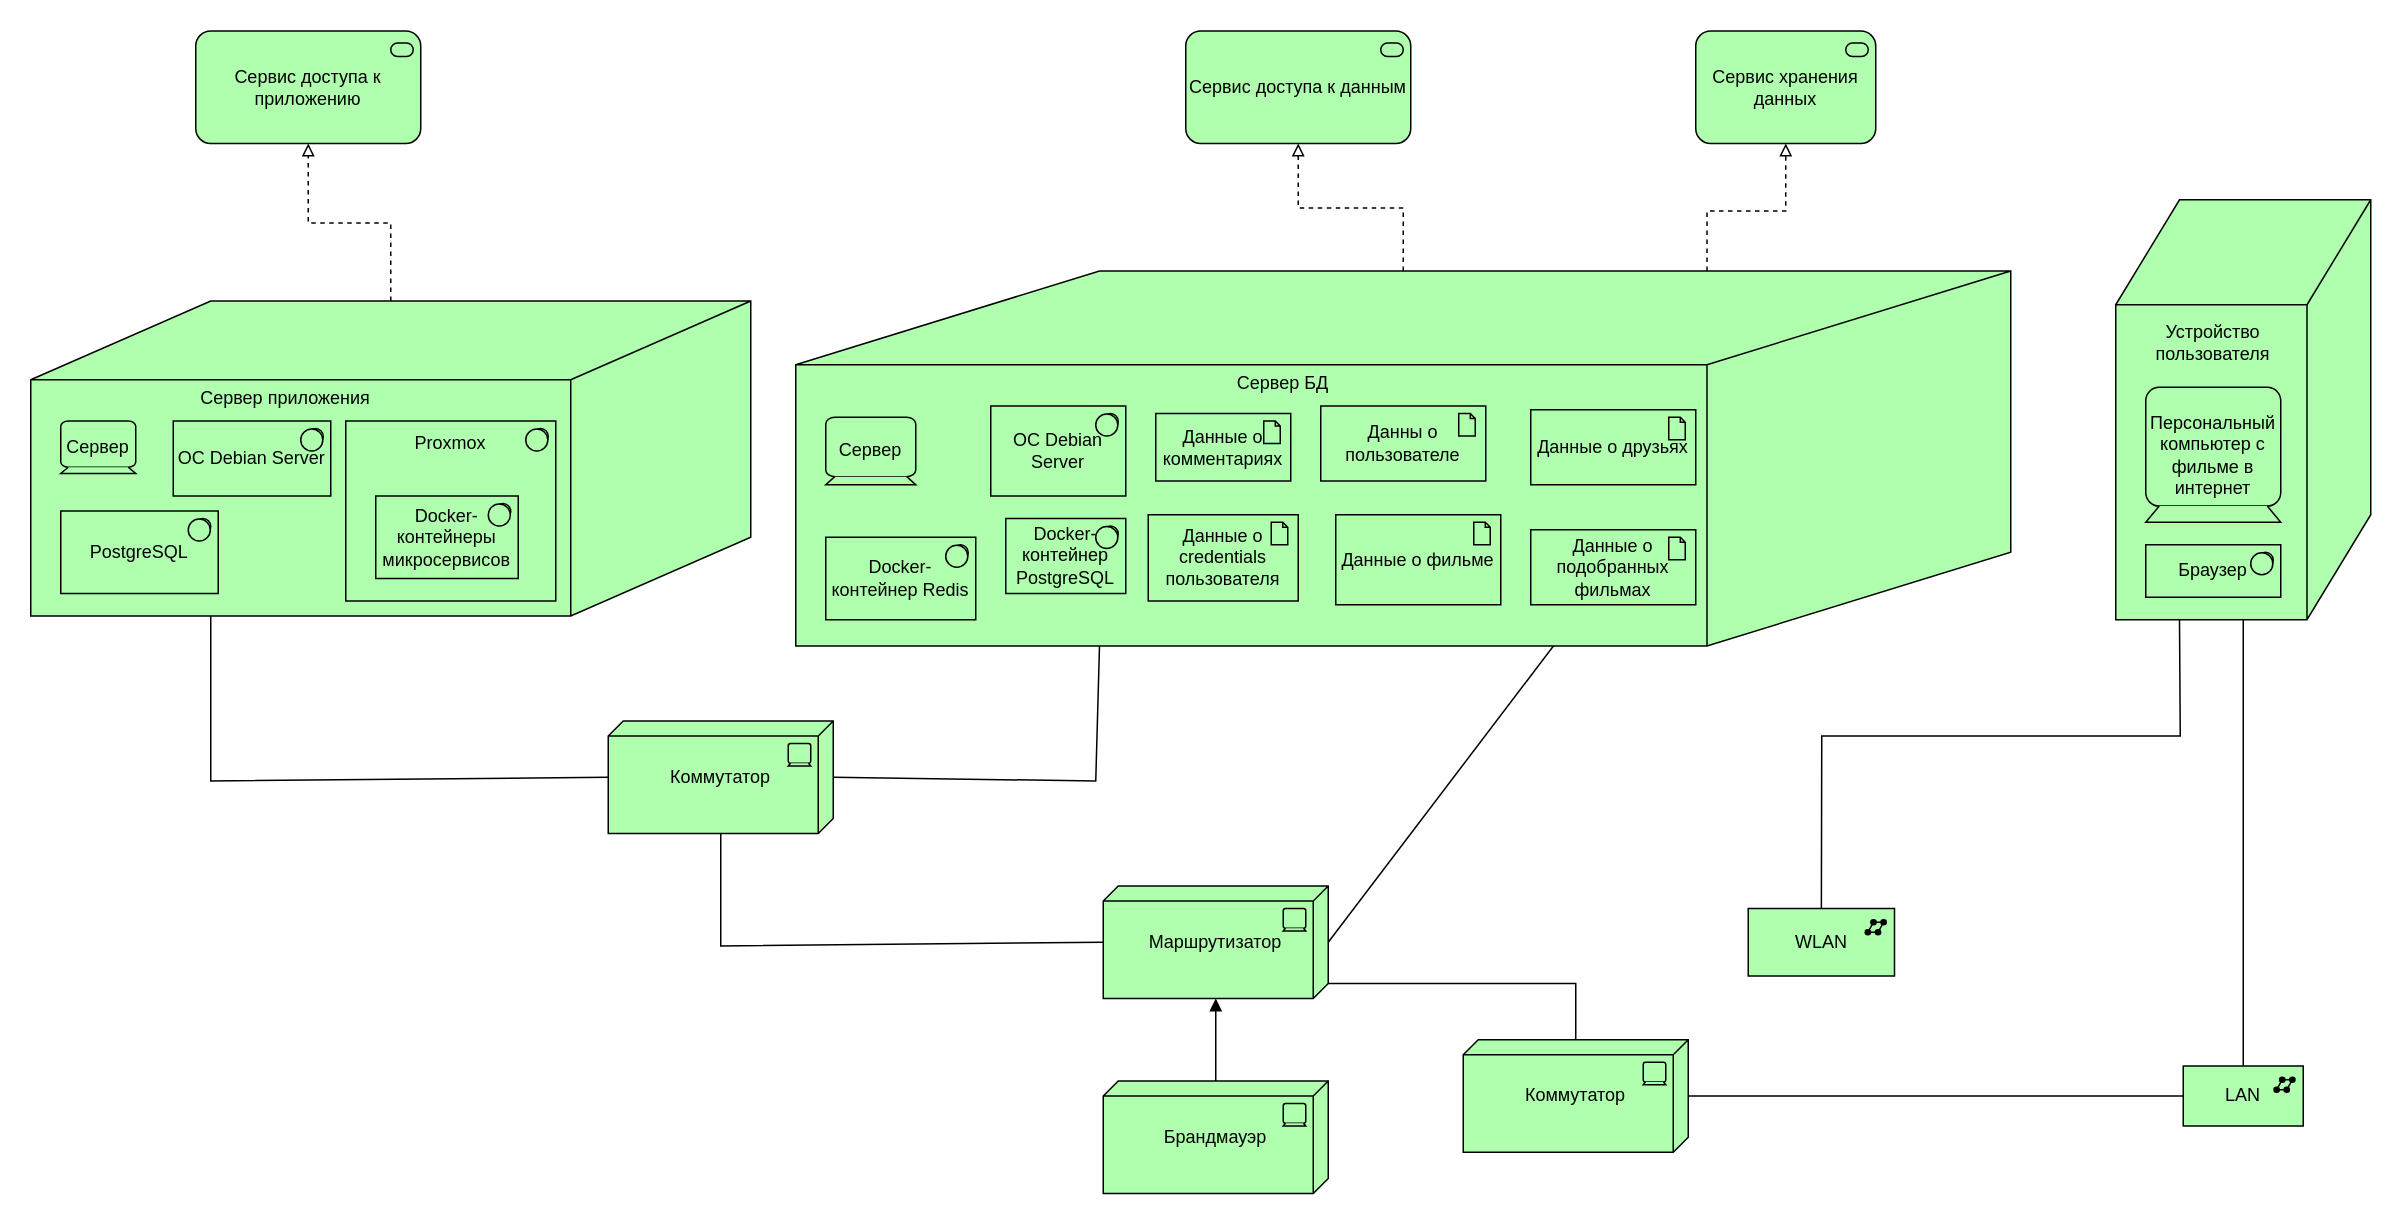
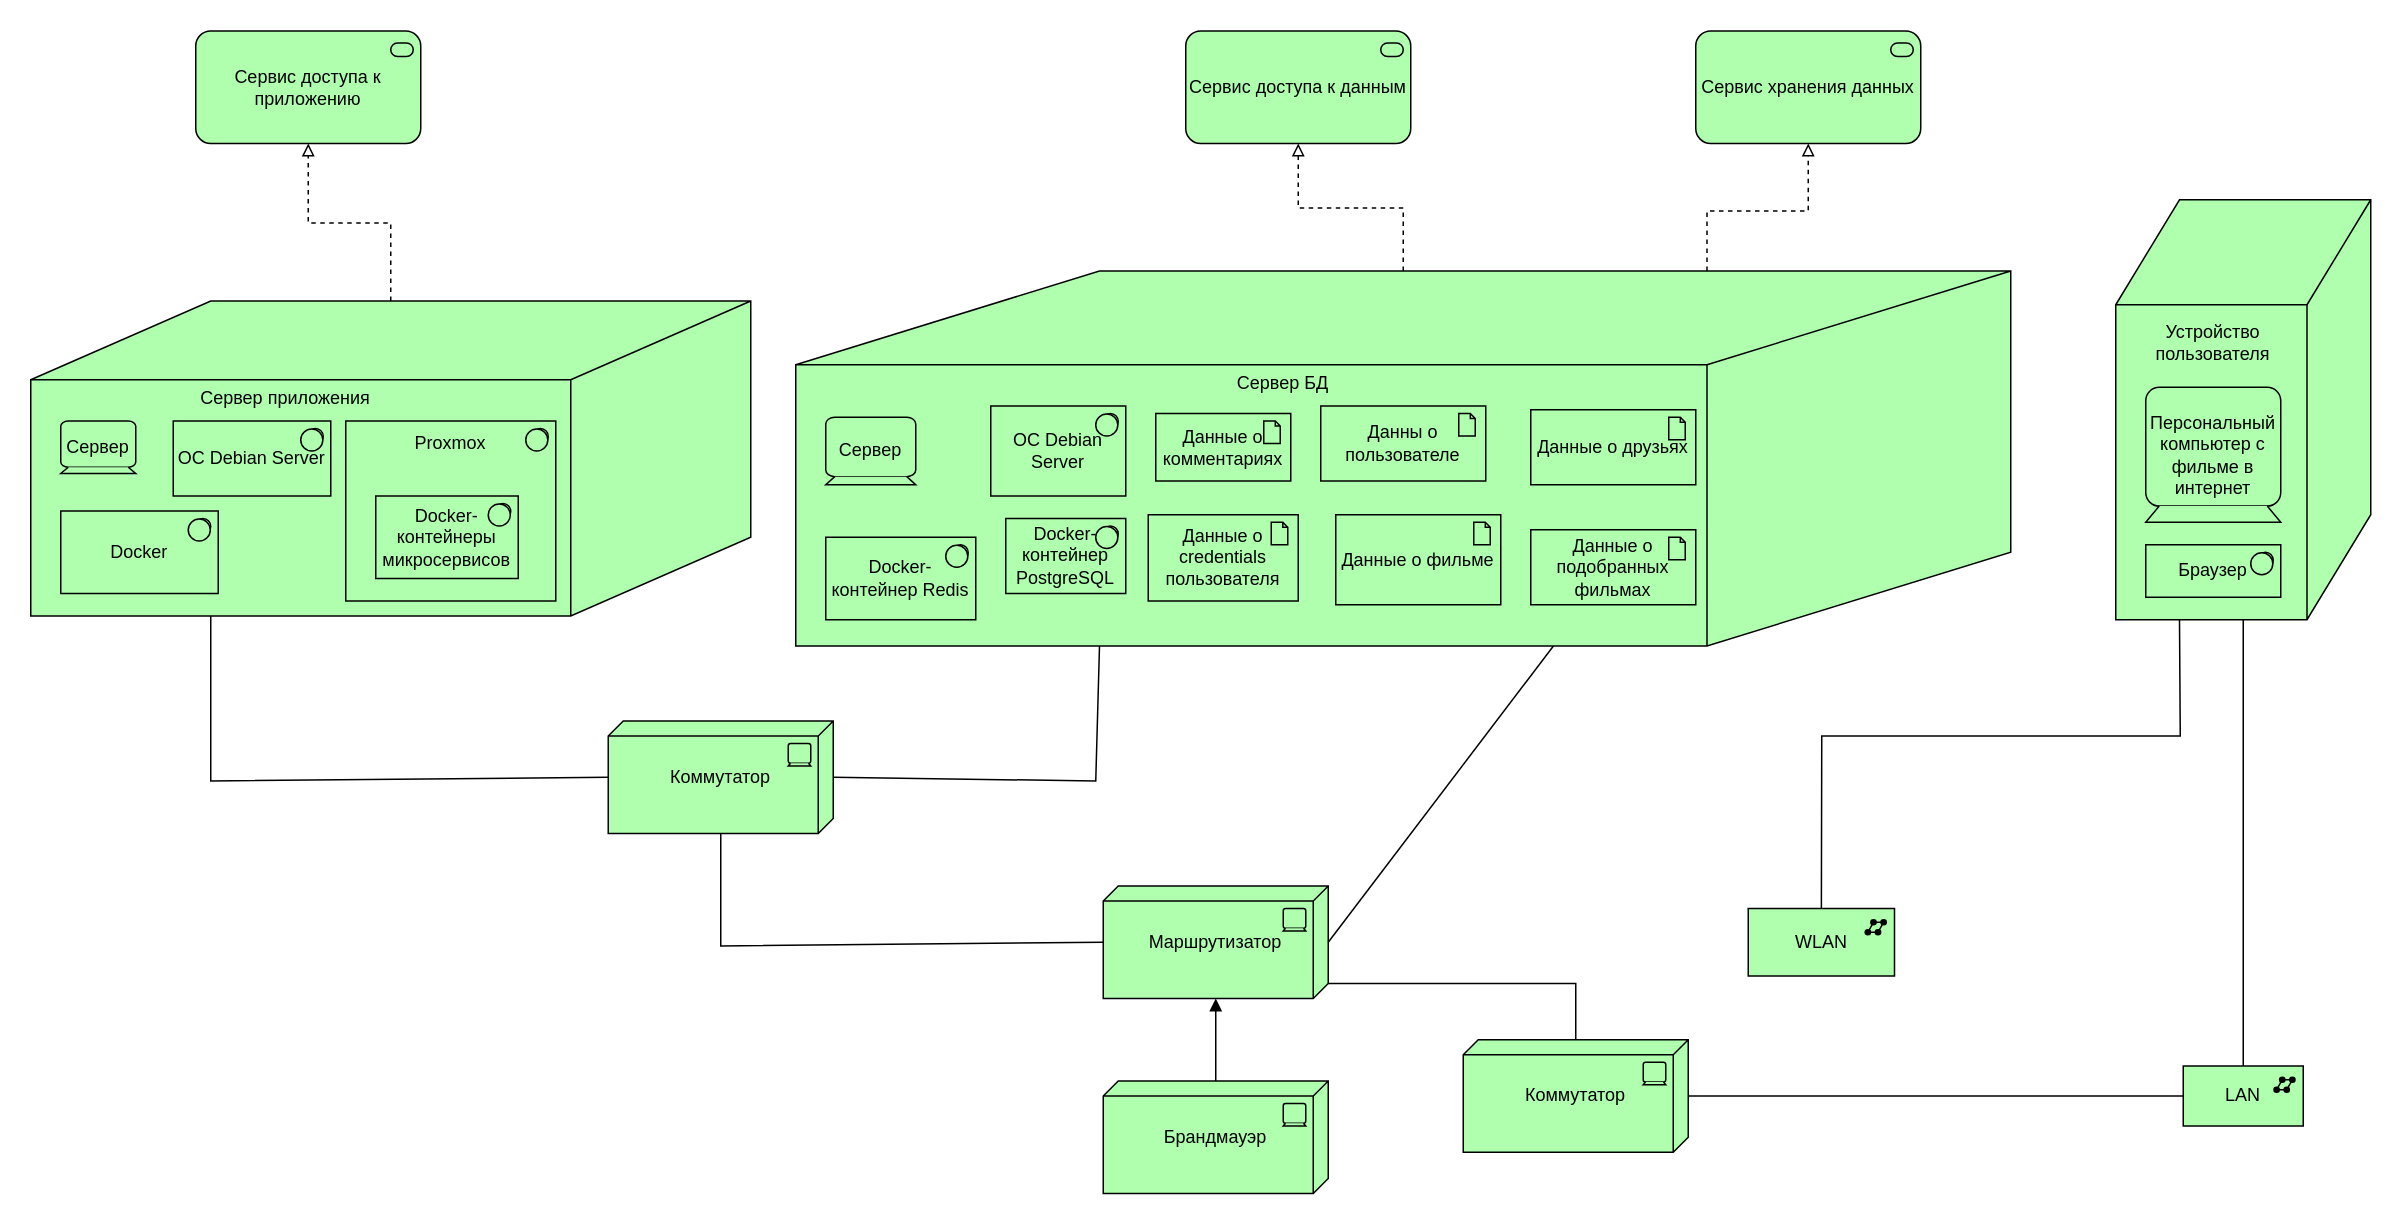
node "Сервис хранения данных": size 180x113 -> 225x113
node "PostgreSQL": label "PostgreSQL" -> "Docker"
